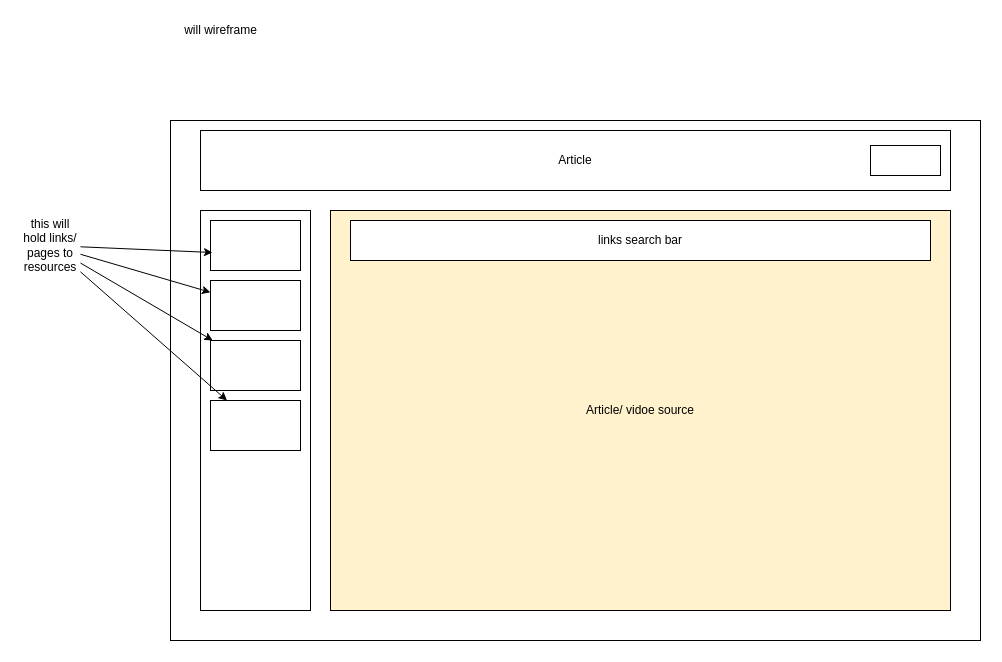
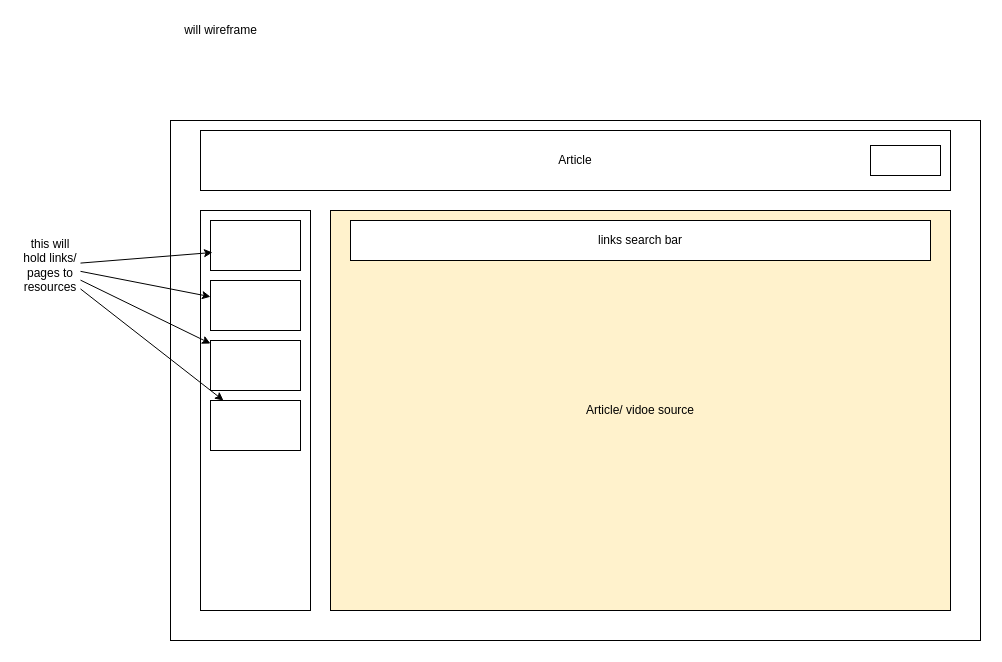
node "this will hold links/ pages to resources": moved (51, 246) -> (51, 266)
